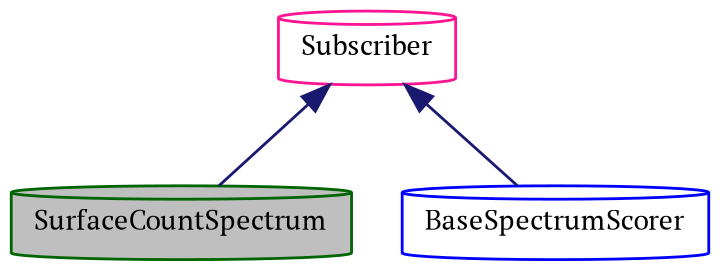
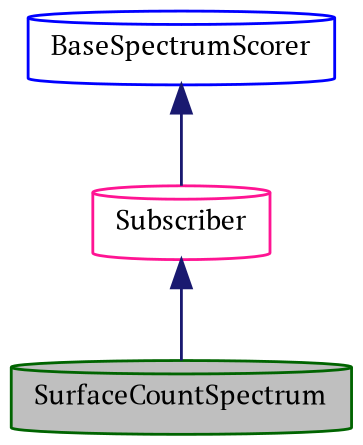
edge "BaseSpectrumScorer" -> "Subscriber": reversed
